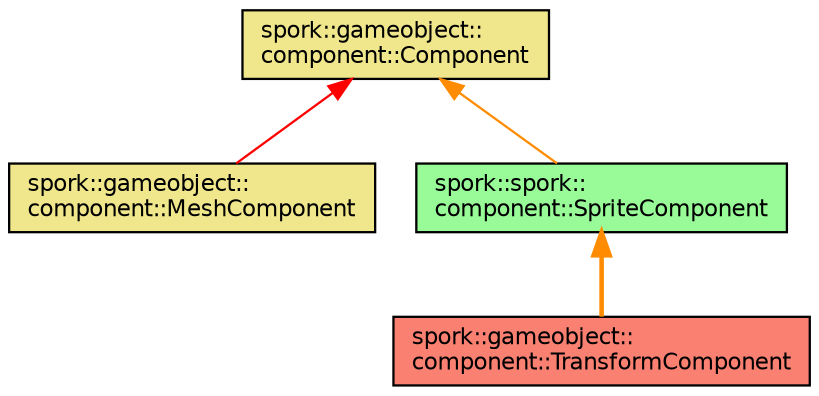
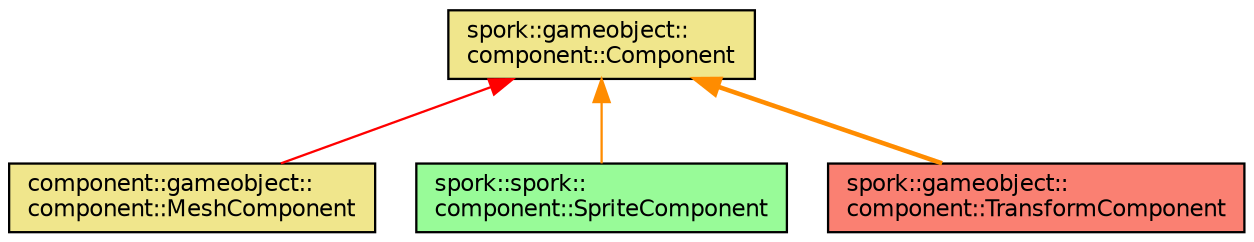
node "spork::gameobject:: component::MeshComponent": label "spork::gameobject:: component::MeshComponent" -> "component::gameobject:: component::MeshComponent"
edge "spork::gameobject:: component::TransformComponent" -> "spork::spork:: component::SpriteComponent": now "spork::gameobject:: component::TransformComponent" -> "spork::gameobject:: component::Component"
